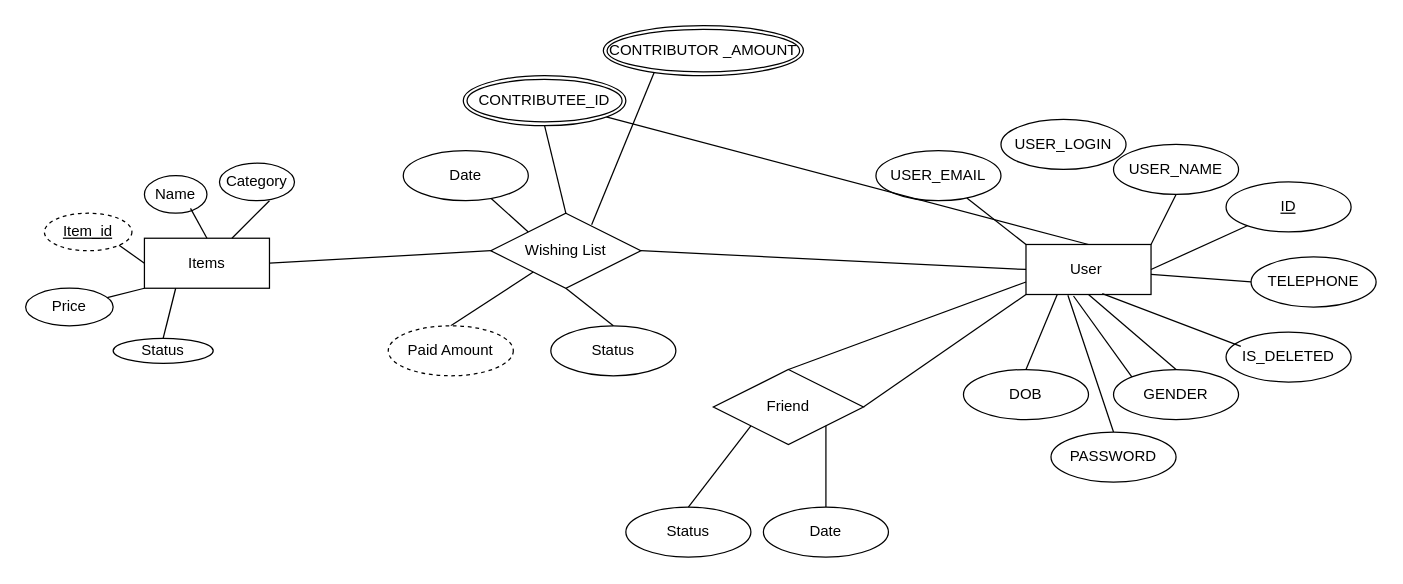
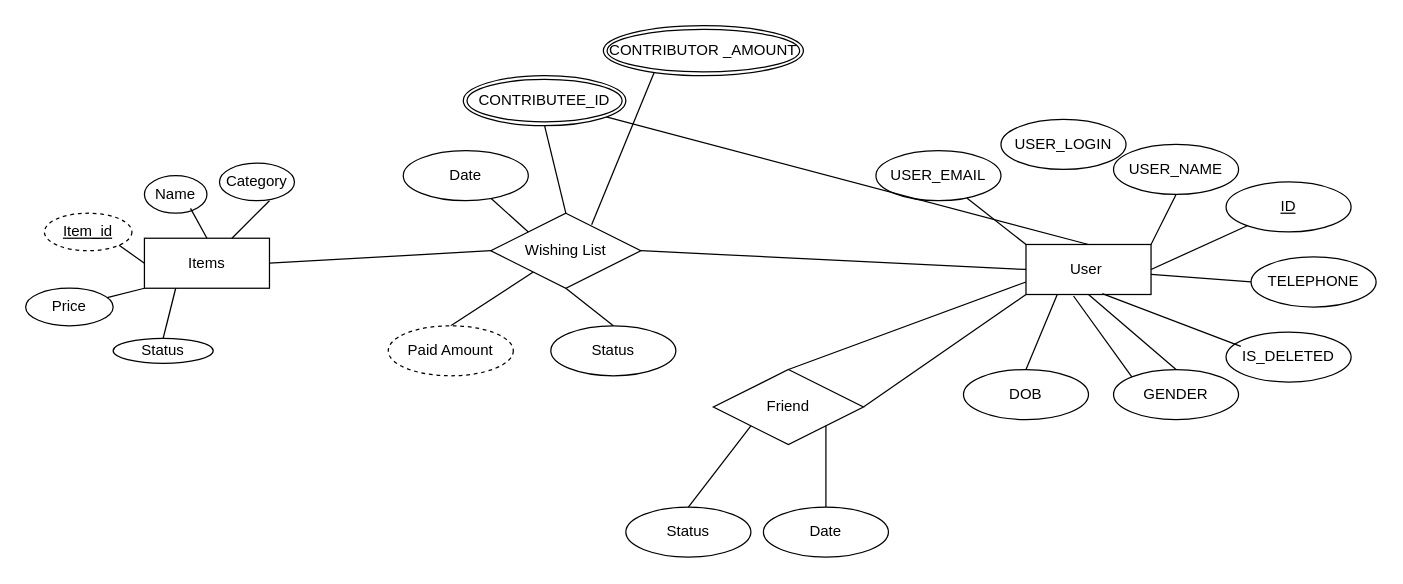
edge "User" -- "PASSWORD": removed
node "PASSWORD": removed
